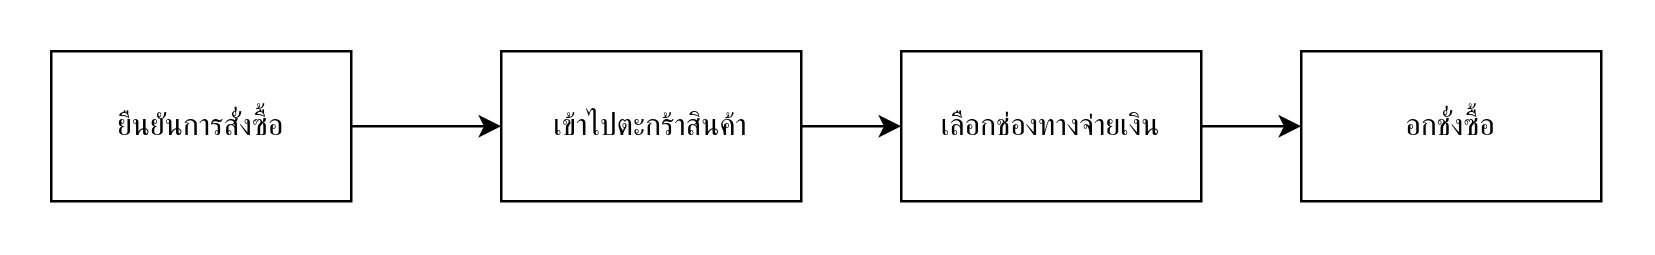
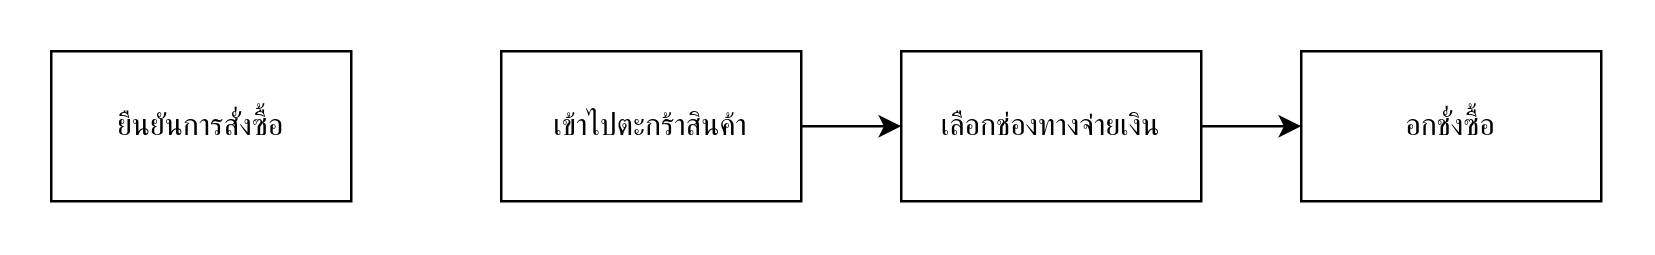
edge "ยืนยันการสั่งซื้อ" -> "เข้าไปตะกร้าสินค้า": removed
